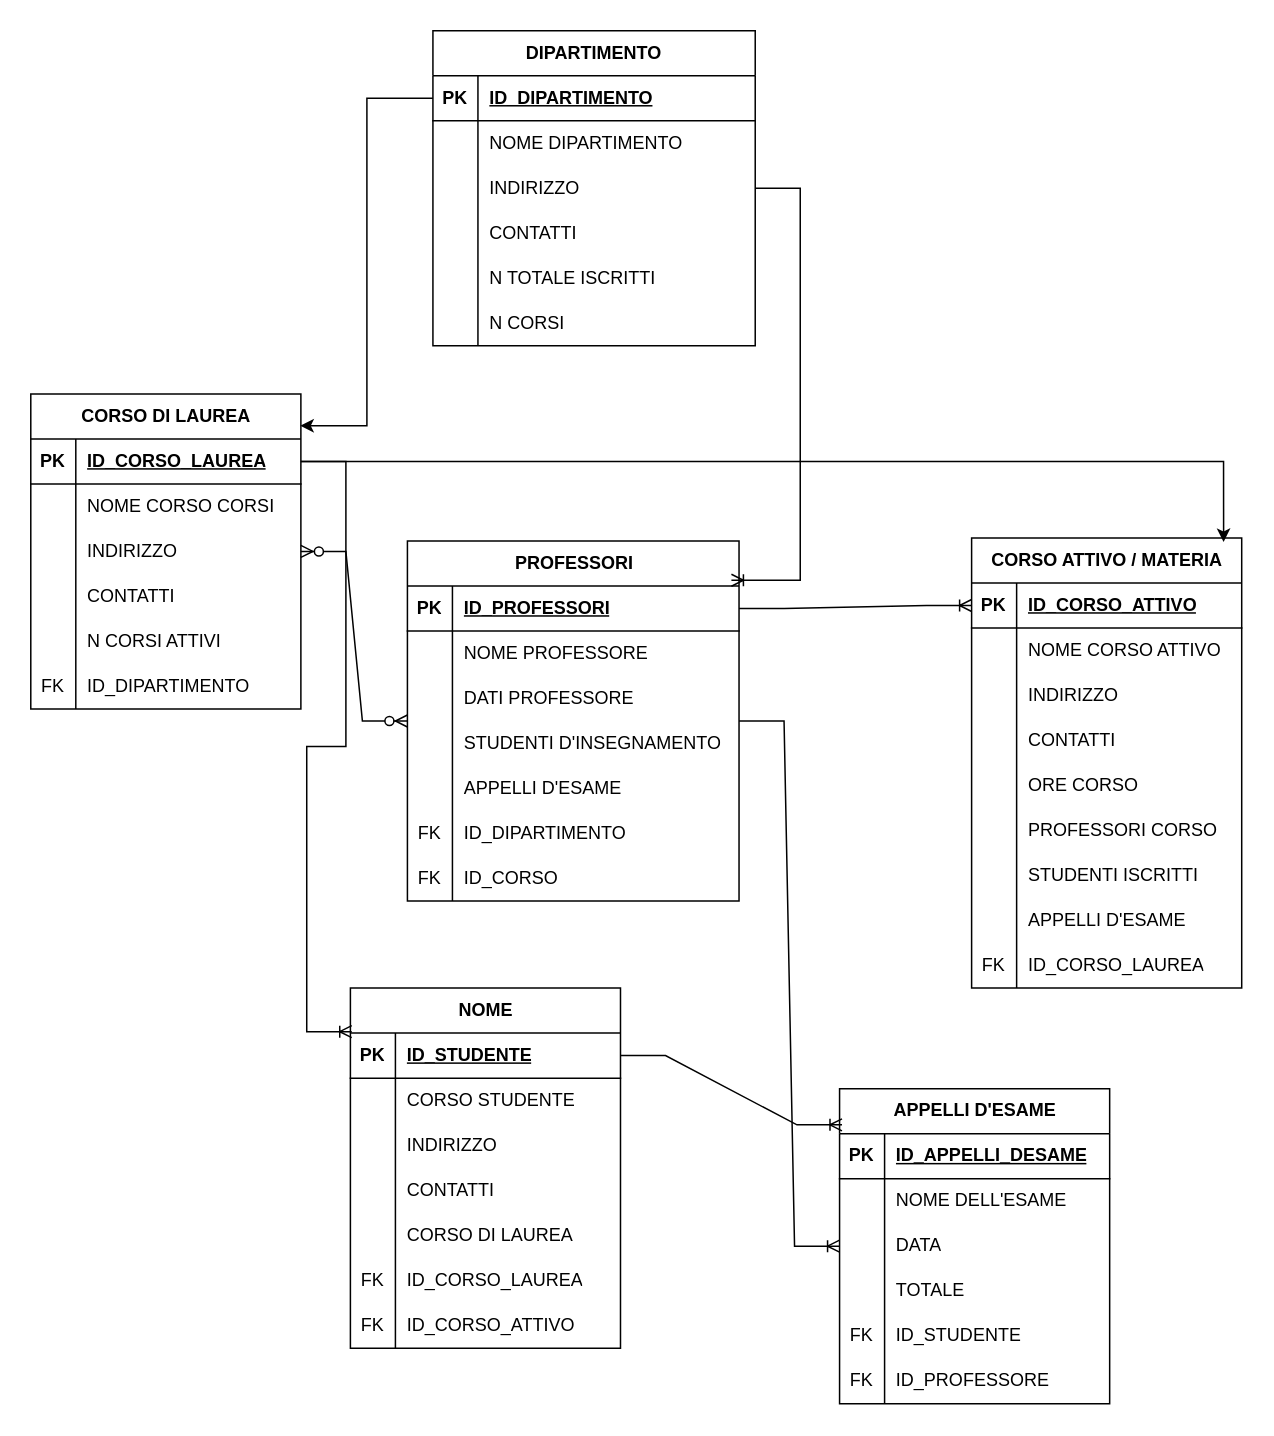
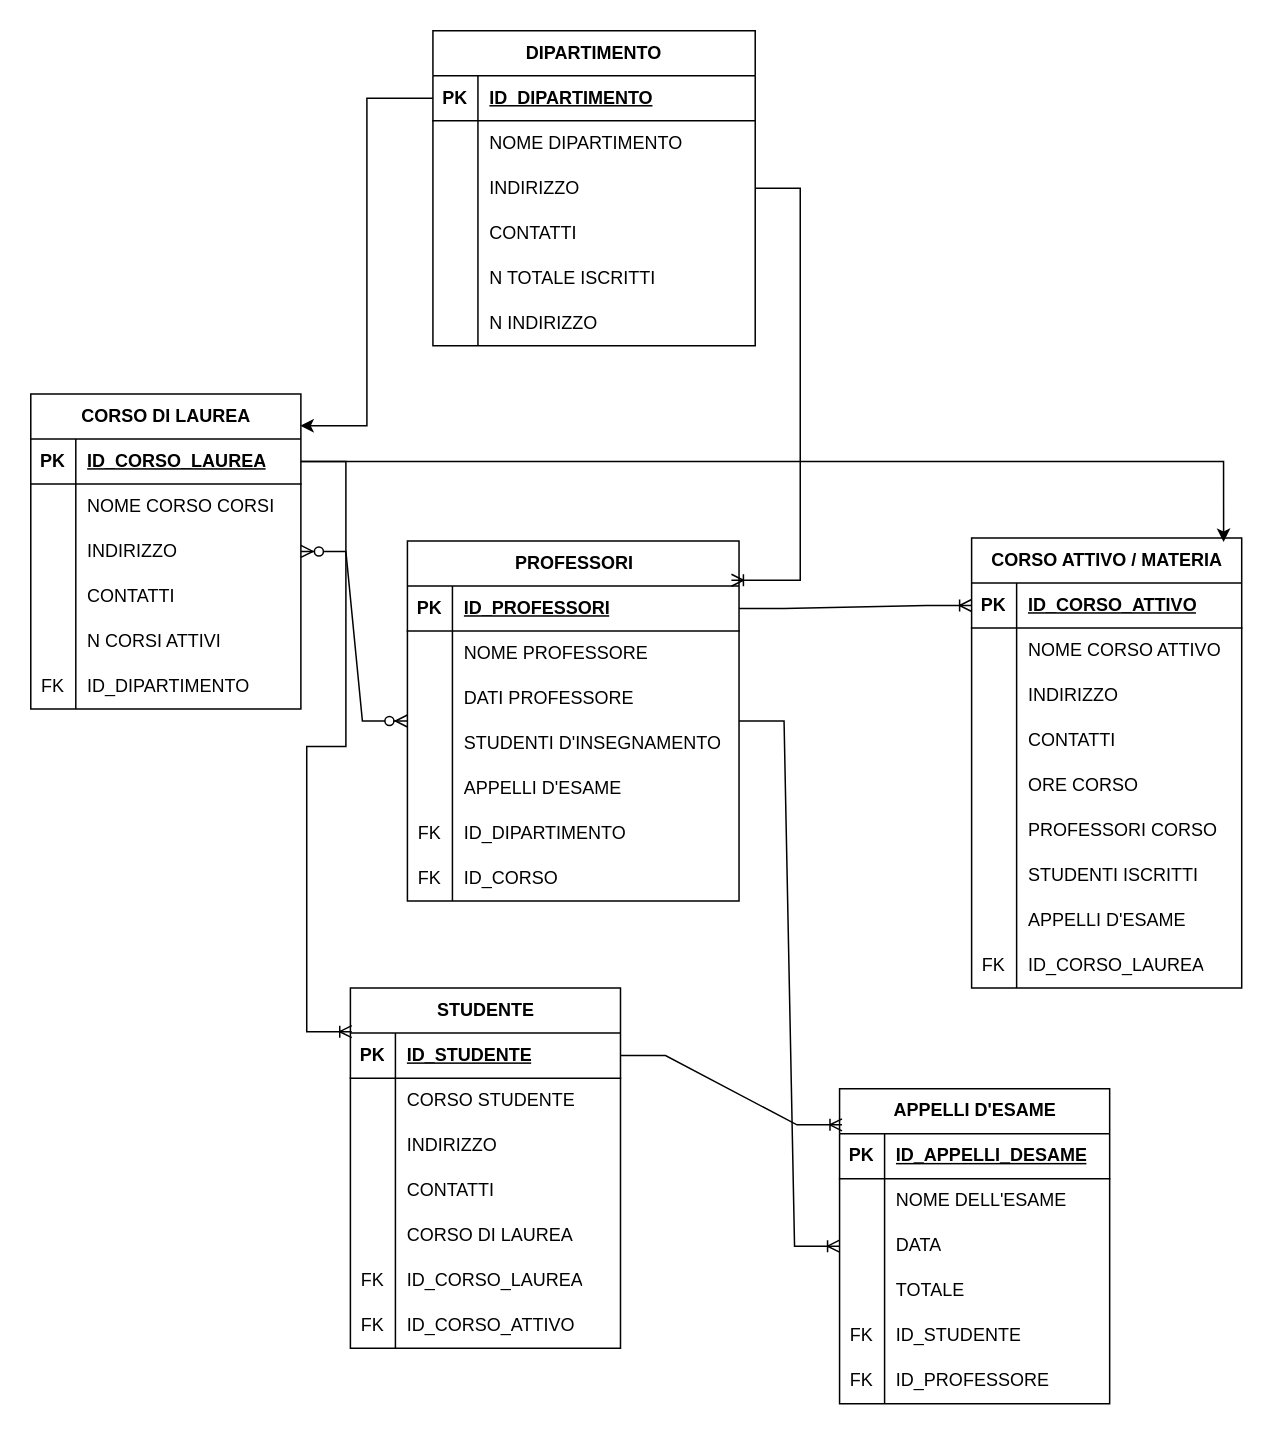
node "N CORSI": label "N CORSI" -> "N INDIRIZZO"
node "NOME": label "NOME" -> "STUDENTE"
